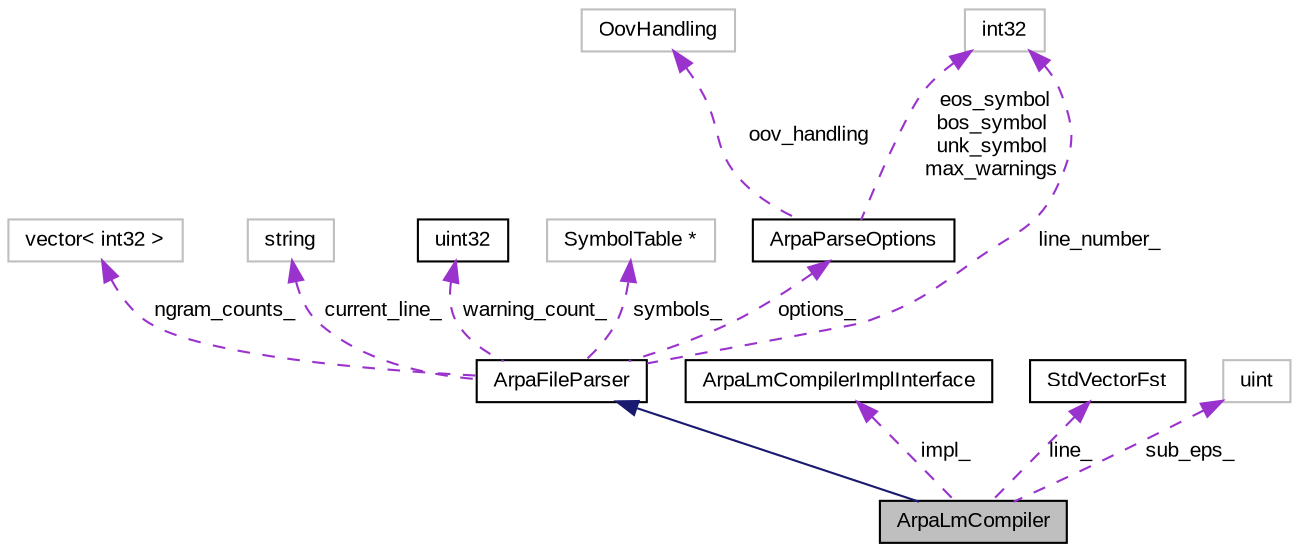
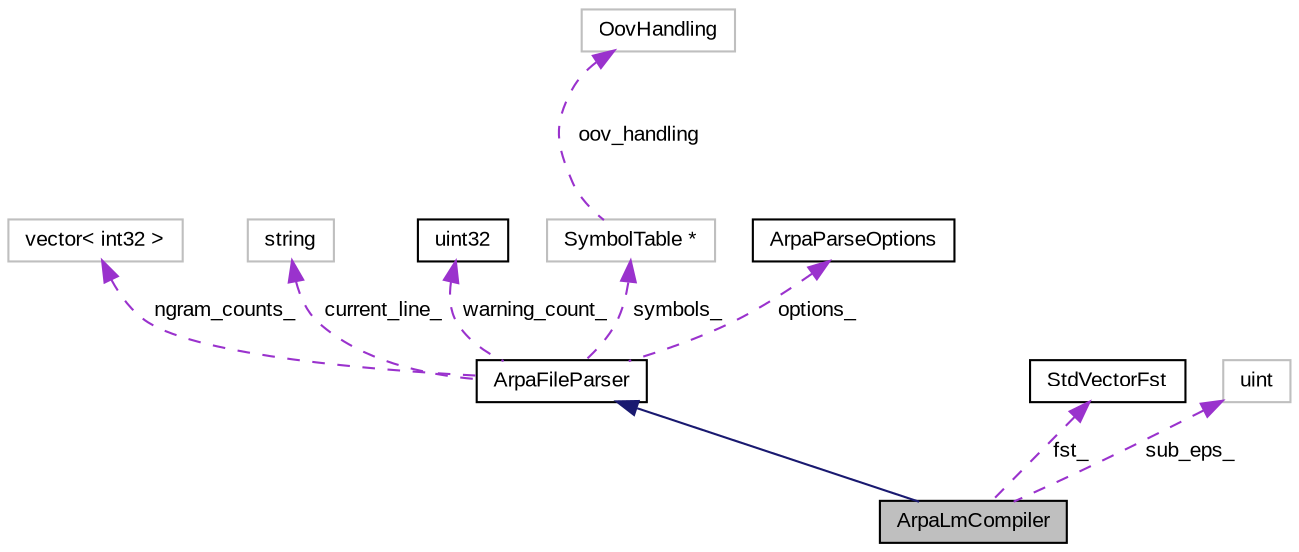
node "int32": removed
edge "ArpaParseOptions" -> "OovHandling": now "SymbolTable *" -> "OovHandling"
node "ArpaLmCompilerImplInterface": removed
edge "ArpaLmCompiler" -> "StdVectorFst": label " line_" -> " fst_"
